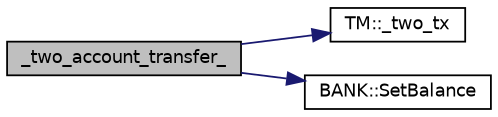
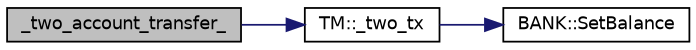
edge "_two_account_transfer_" -> "BANK::SetBalance": now "TM::_two_tx" -> "BANK::SetBalance"
